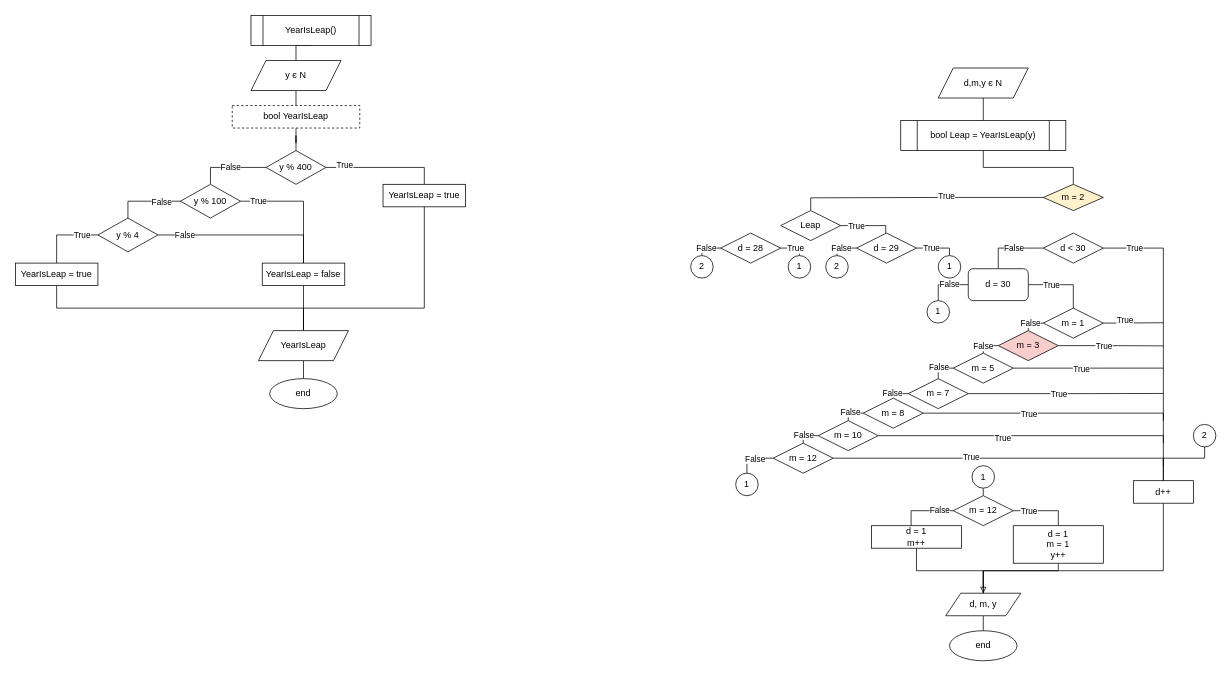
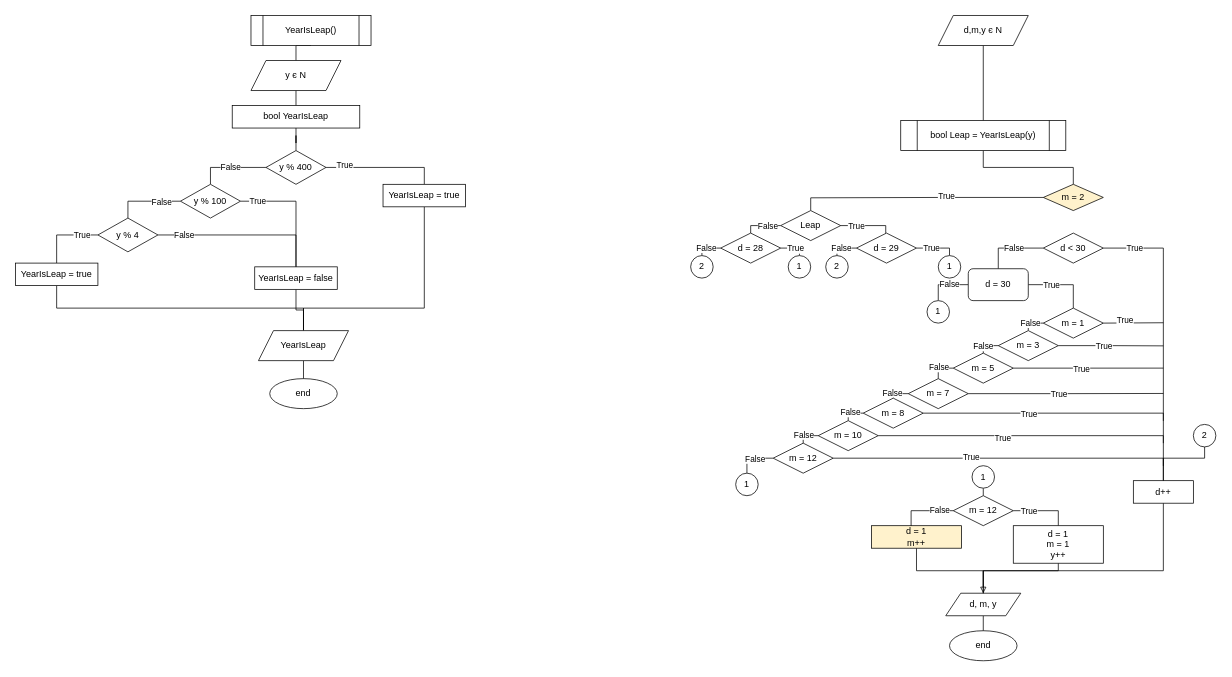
node "d,m,y є N": moved (983, 83) -> (983, 30)
node "bool YearIsLeap": style dashed -> solid
edge "Leap" -- "d = 28": added, label "False"
node "YearIsLeap = false": moved (303, 274) -> (296, 278)
node "m = 3": fillcolor #f8cecc -> #ffffff
node "d = 1 m++": fillcolor #ffffff -> #fff2cc
